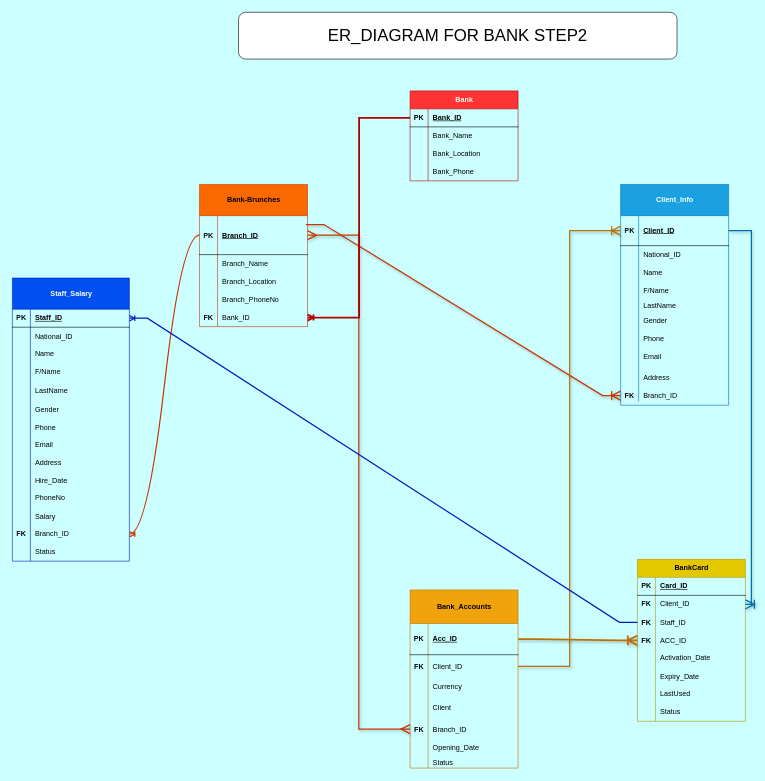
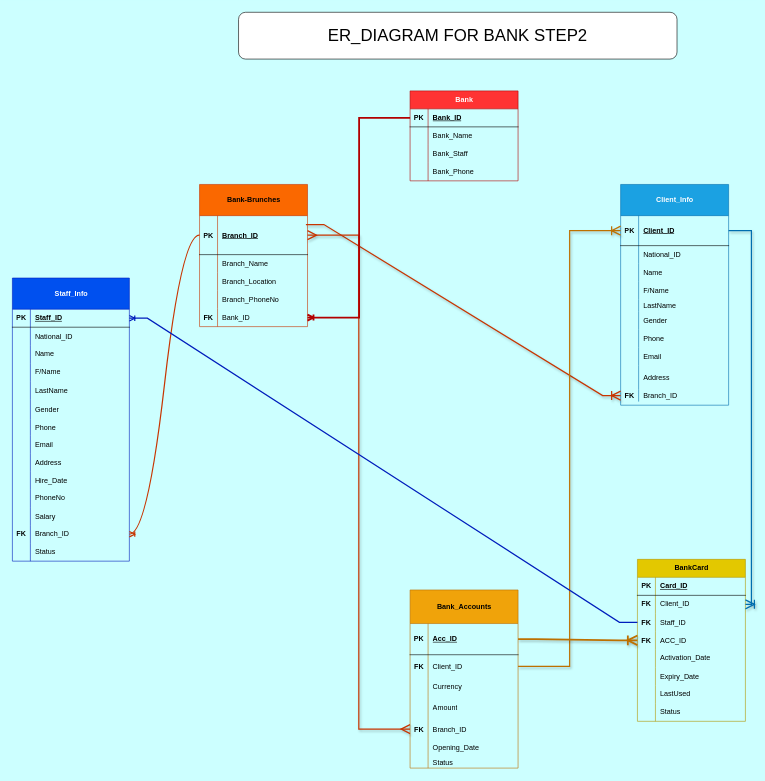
node "Bank_Location": label "Bank_Location" -> "Bank_Staff"
node "Staff_Salary": label "Staff_Salary" -> "Staff_Info"
node "Client": label "Client" -> "Amount"
